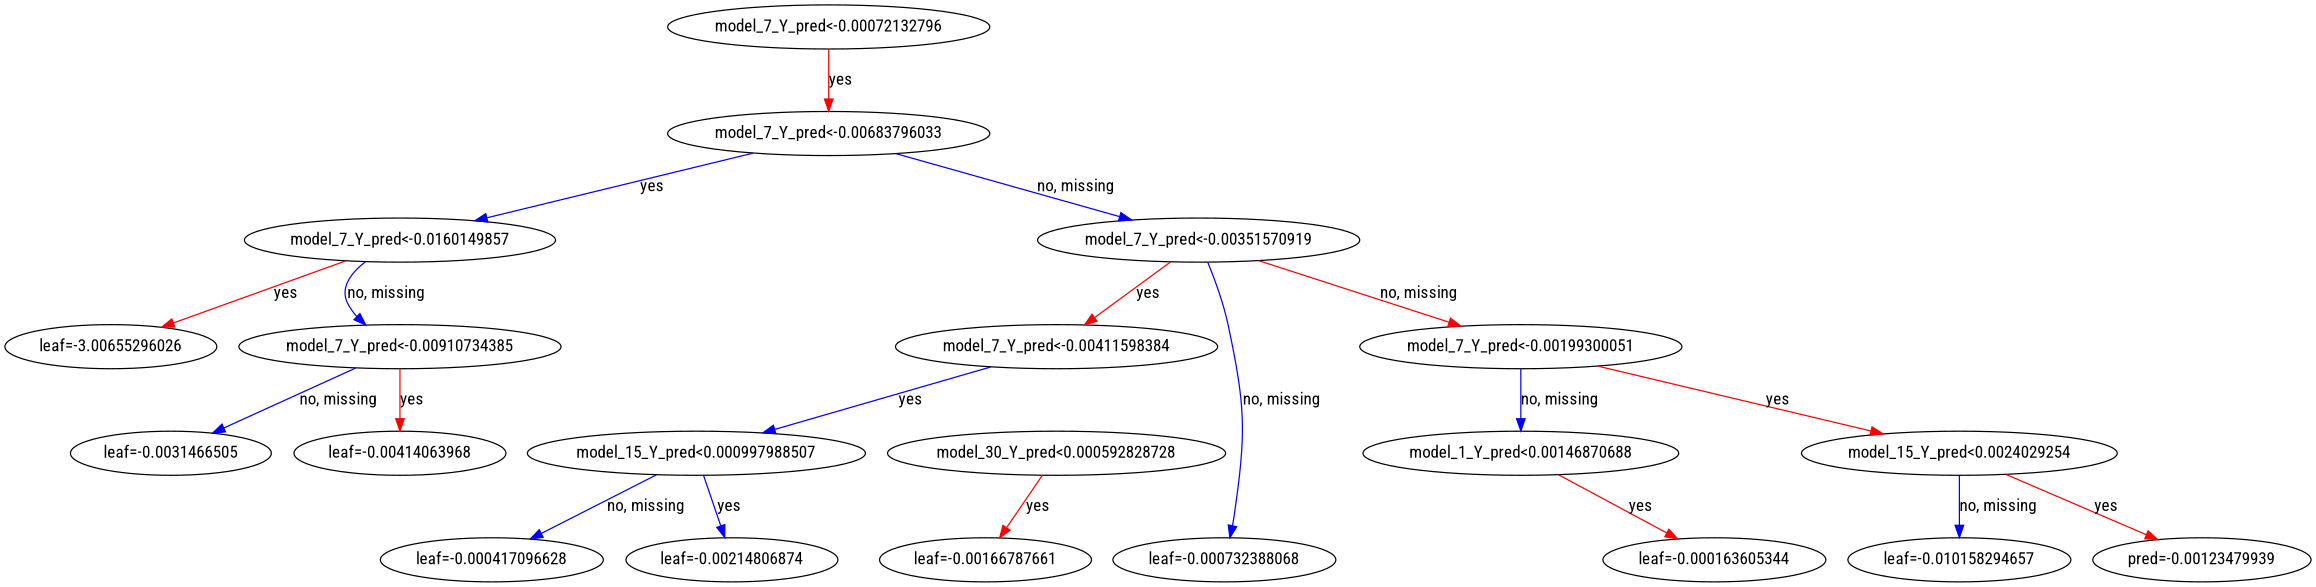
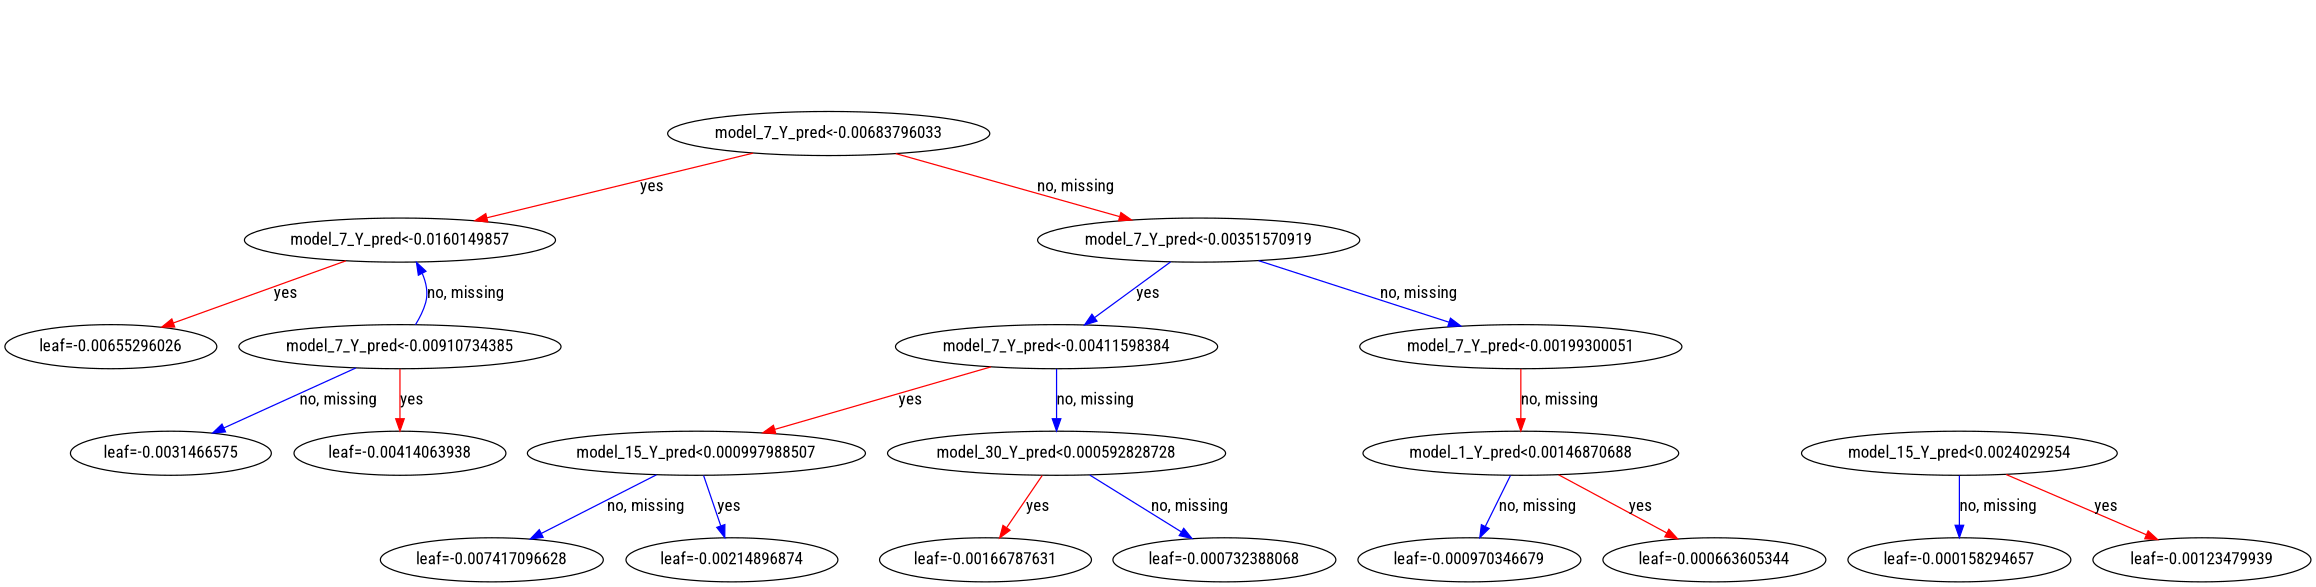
node "model_7_Y_pred<-0.00072132796": removed
edge "model_7_Y_pred<-0.00683796033" -> "model_7_Y_pred<-0.0160149857": color #0000ff -> #ff0000
edge "model_7_Y_pred<-0.00683796033" -> "model_7_Y_pred<-0.00351570919": color #0000ff -> #ff0000
edge "model_7_Y_pred<-0.0160149857" -> "model_7_Y_pred<-0.00910734385": reversed
edge "model_7_Y_pred<-0.00351570919" -> "model_7_Y_pred<-0.00411598384": color #ff0000 -> #0000ff
edge "model_7_Y_pred<-0.00351570919" -> "model_7_Y_pred<-0.00199300051": color #ff0000 -> #0000ff
node "leaf=-3.00655296026": label "leaf=-3.00655296026" -> "leaf=-0.00655296026"
edge "model_7_Y_pred<-0.00351570919" -> "leaf=-0.000732388068": now "model_30_Y_pred<0.000592828728" -> "leaf=-0.000732388068"
edge "model_7_Y_pred<-0.00411598384" -> "model_30_Y_pred<0.000592828728": added, label "no, missing"
edge "model_7_Y_pred<-0.00199300051" -> "model_1_Y_pred<0.00146870688": color #0000ff -> #ff0000
edge "model_7_Y_pred<-0.00411598384" -> "model_15_Y_pred<0.000997988507": color #0000ff -> #ff0000
edge "model_7_Y_pred<-0.00199300051" -> "model_15_Y_pred<0.0024029254": removed, label "yes"
node "leaf=-0.0031466505": label "leaf=-0.0031466505" -> "leaf=-0.0031466575"
node "leaf=-0.00414063968": label "leaf=-0.00414063968" -> "leaf=-0.00414063938"
node "leaf=-0.000417096628": label "leaf=-0.000417096628" -> "leaf=-0.007417096628"
node "leaf=-0.00214806874": label "leaf=-0.00214806874" -> "leaf=-0.00214896874"
node "leaf=-0.00166787661": label "leaf=-0.00166787661" -> "leaf=-0.00166787631"
node "leaf=-0.000970346679": added
node "leaf=-0.000163605344": label "leaf=-0.000163605344" -> "leaf=-0.000663605344"
node "leaf=-0.010158294657": label "leaf=-0.010158294657" -> "leaf=-0.000158294657"
node "pred=-0.00123479939": label "pred=-0.00123479939" -> "leaf=-0.00123479939"
